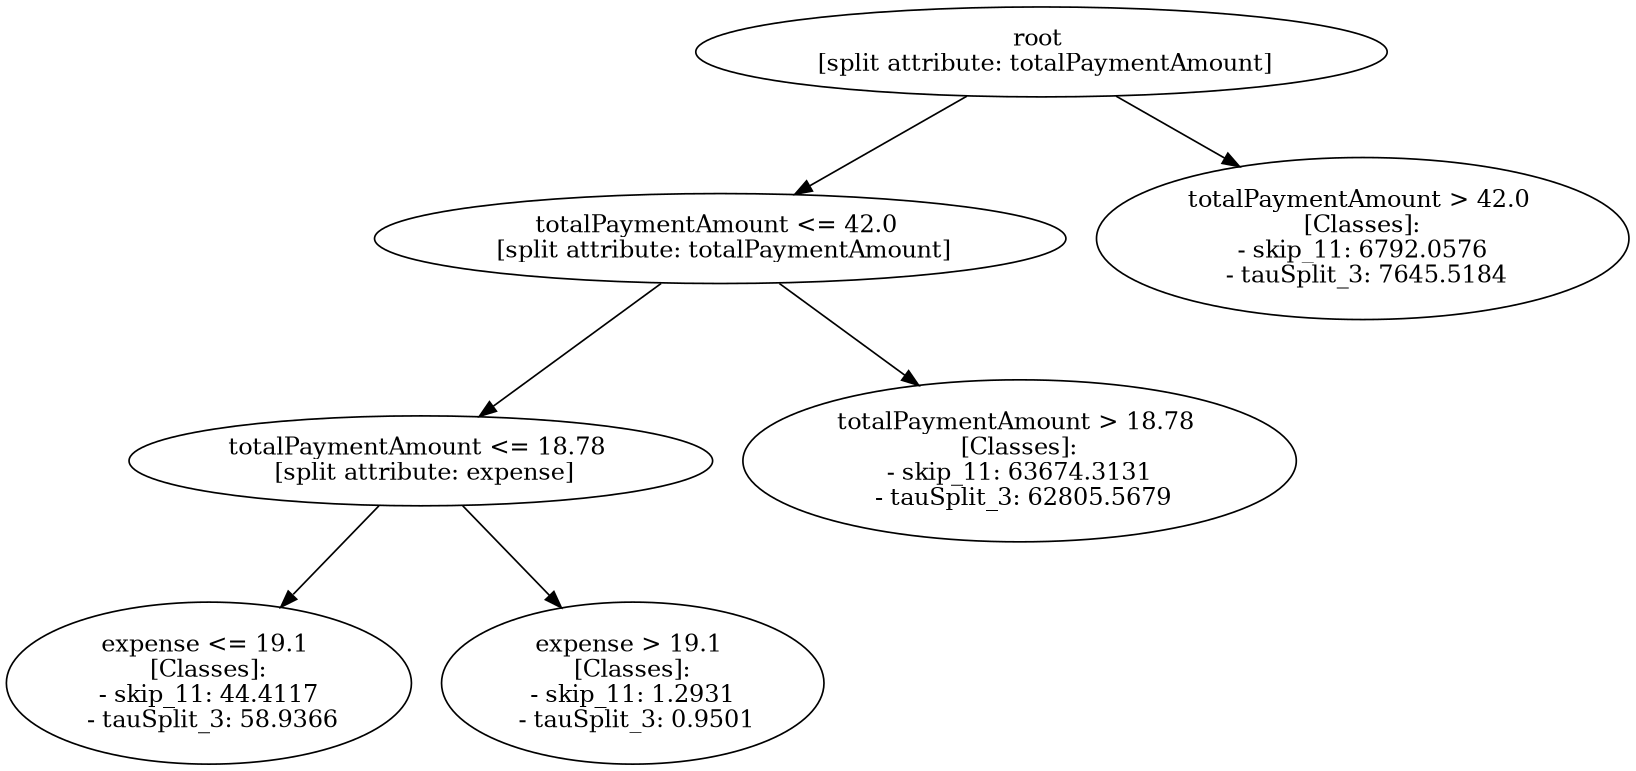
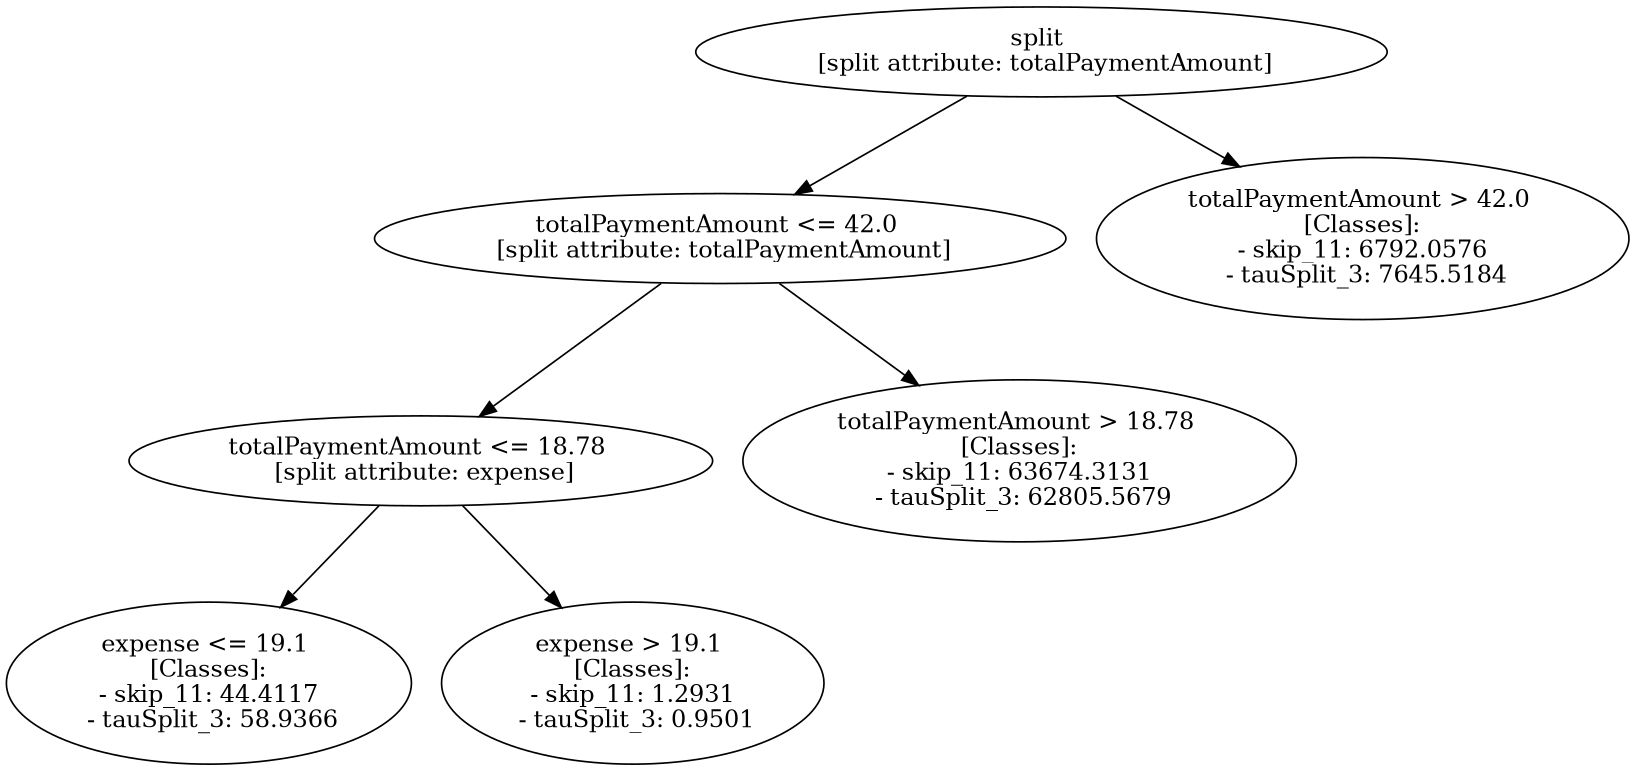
node "root [split attribute: totalPaymentAmount]": label "root [split attribute: totalPaymentAmount]" -> "split [split attribute: totalPaymentAmount]"
